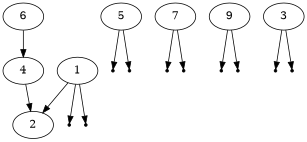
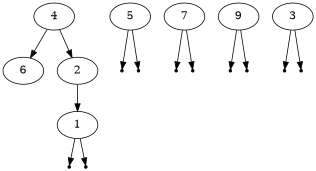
edge "6" -> "4": reversed
edge "1" -> "2": reversed
